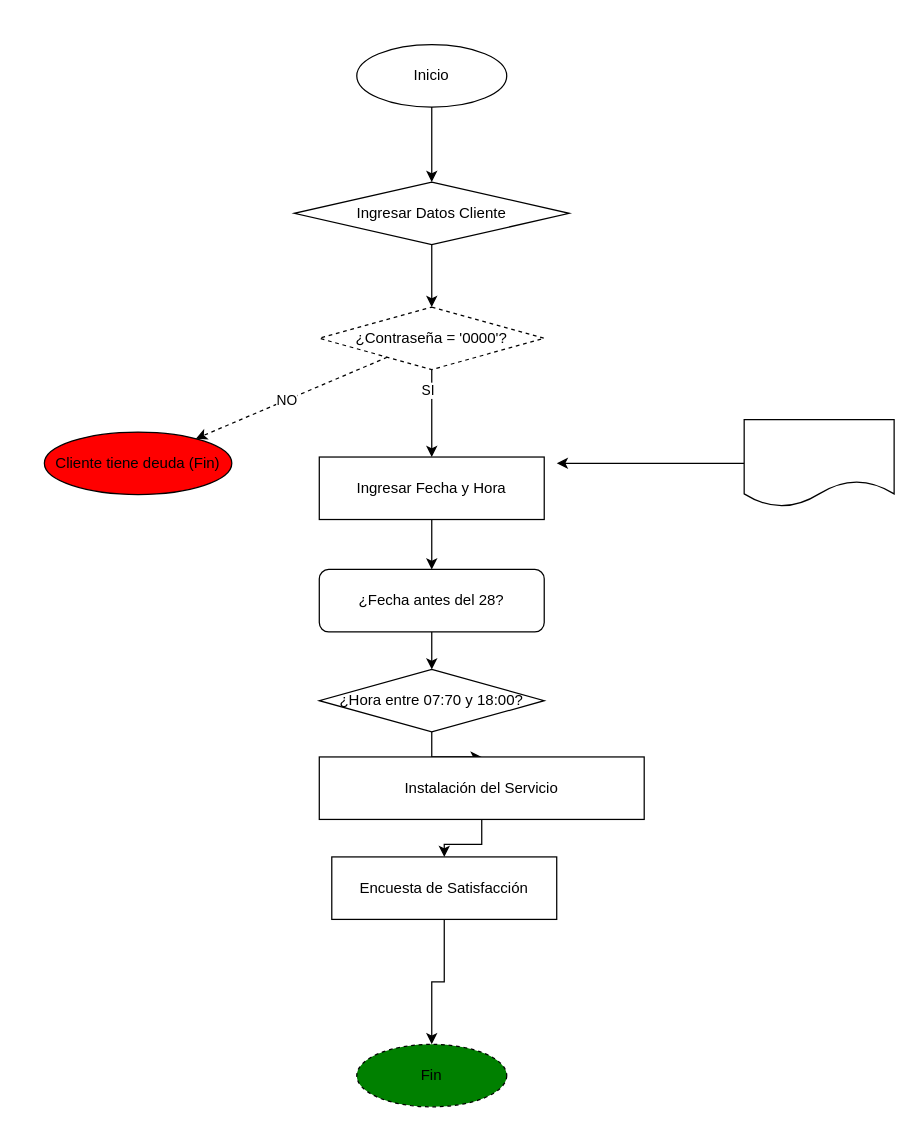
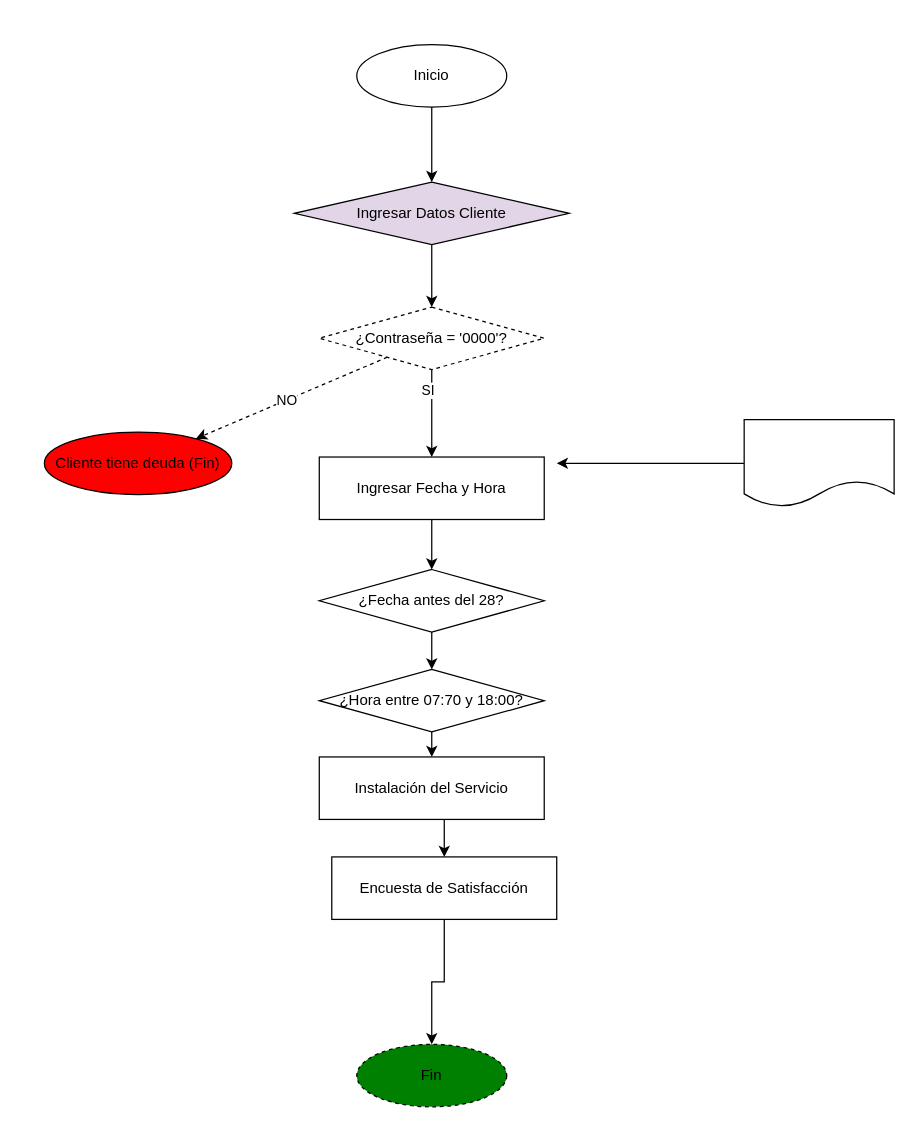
node "Ingresar Datos Cliente": fillcolor #ffffff -> #e1d5e7
node "¿Fecha antes del 28?": shape rounded rectangle -> diamond
node "Instalación del Servicio": size 325x63 -> 225x63
